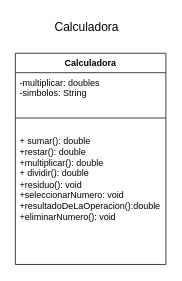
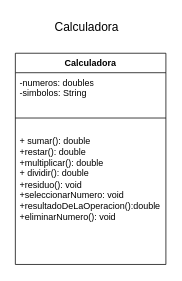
node "-multiplicar: doubles -simbolos: String": label "-multiplicar: doubles -simbolos: String" -> "-numeros: doubles -simbolos: String"
